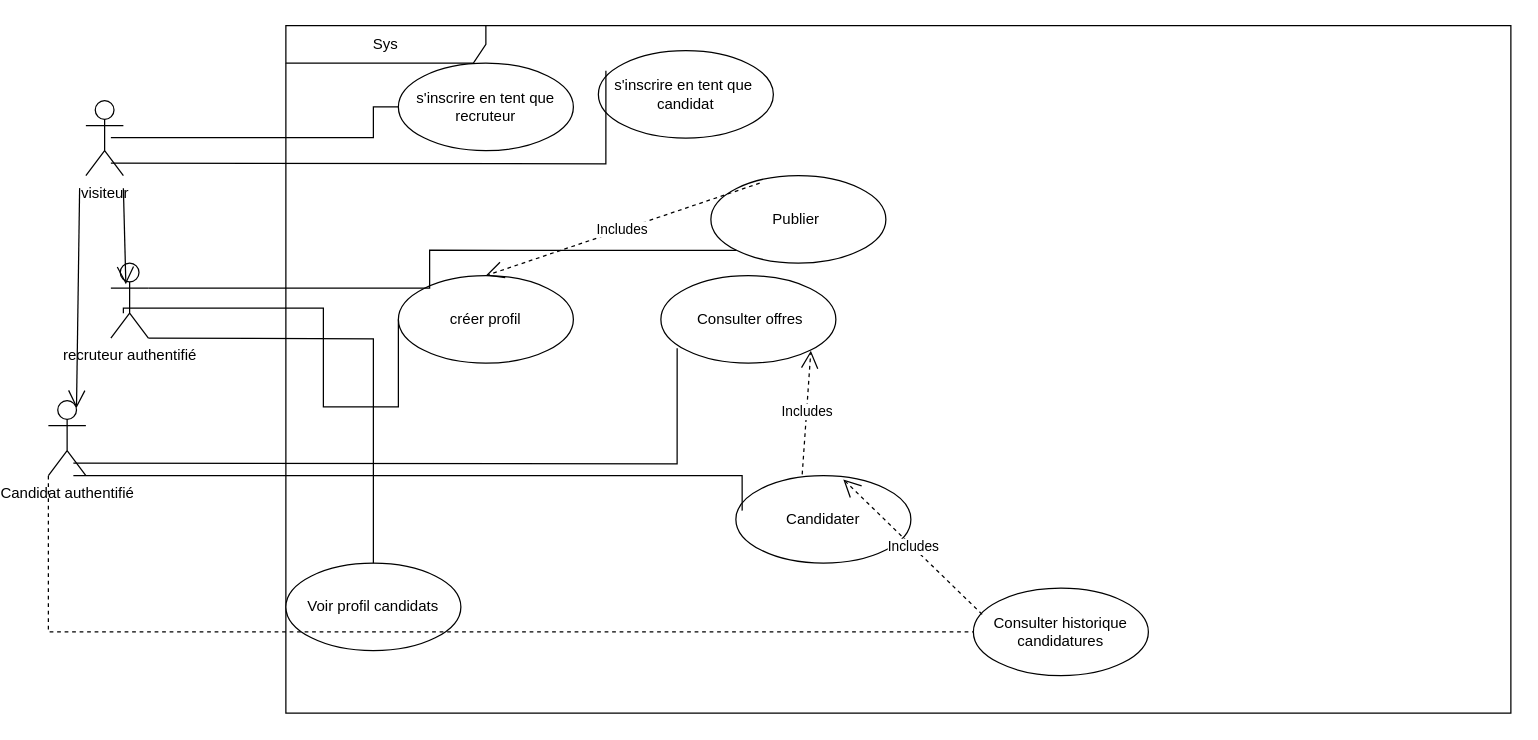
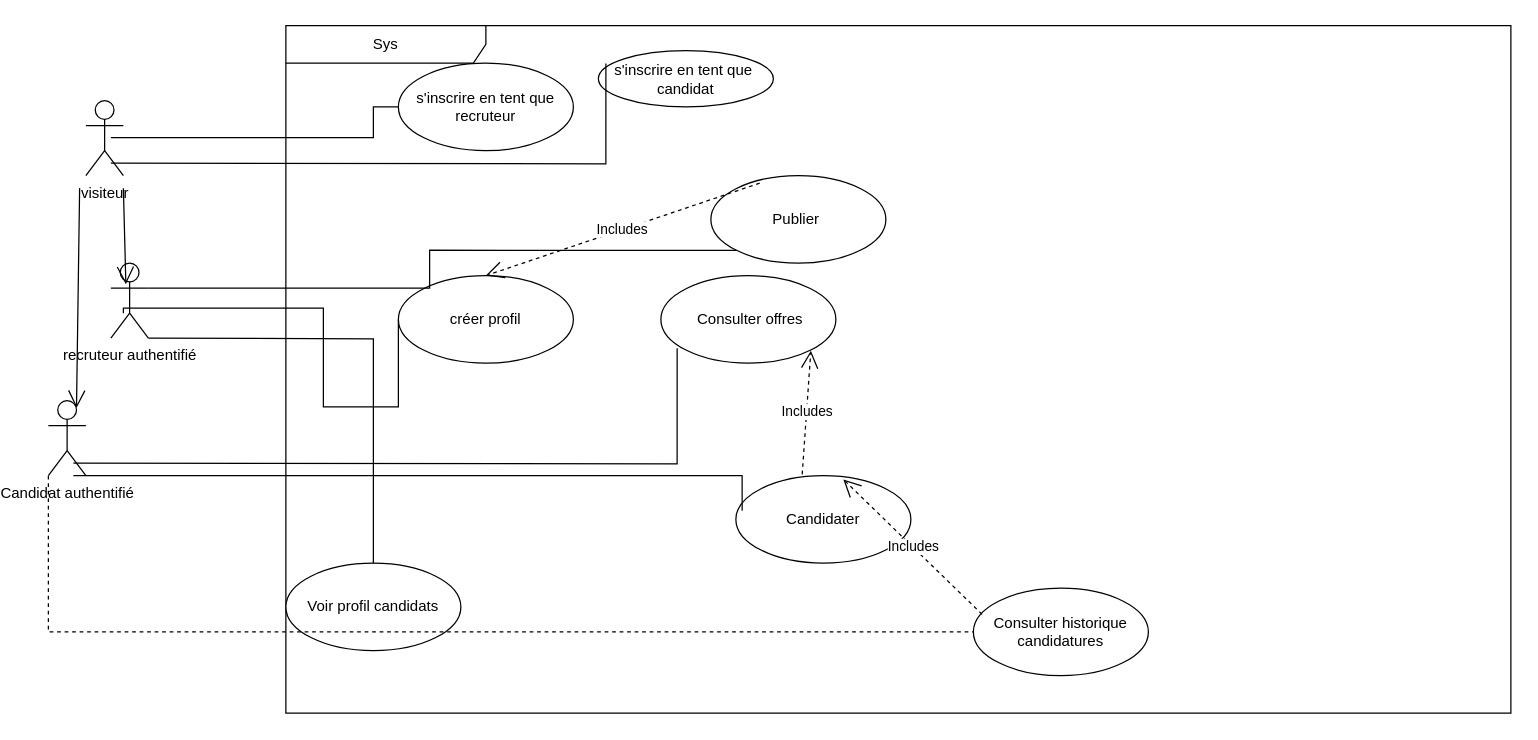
node "s'inscrire en tent que candidat": size 175x88 -> 175x56
